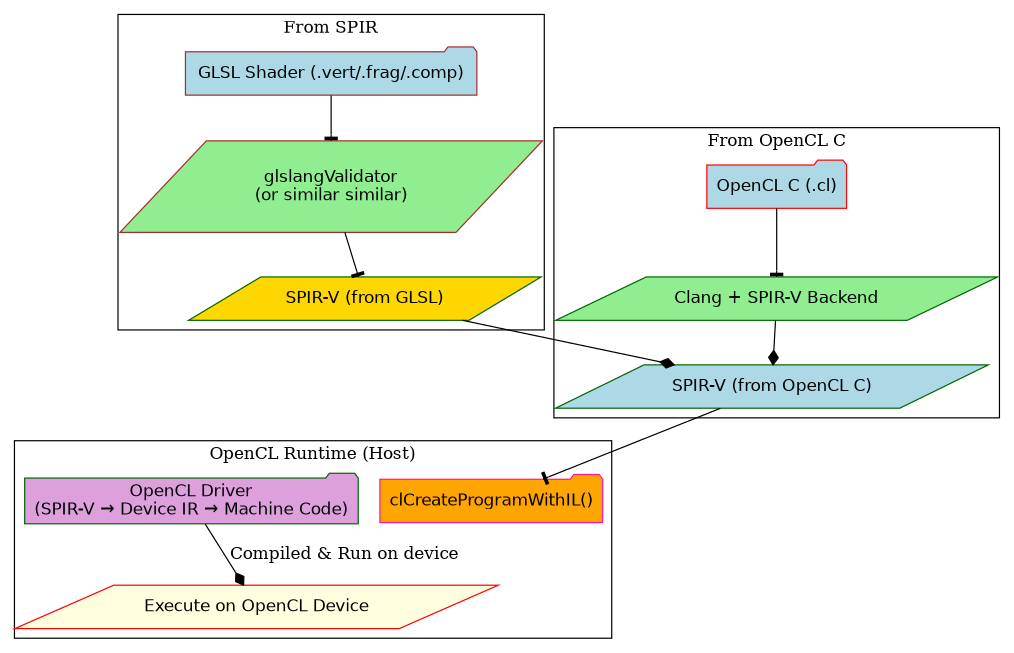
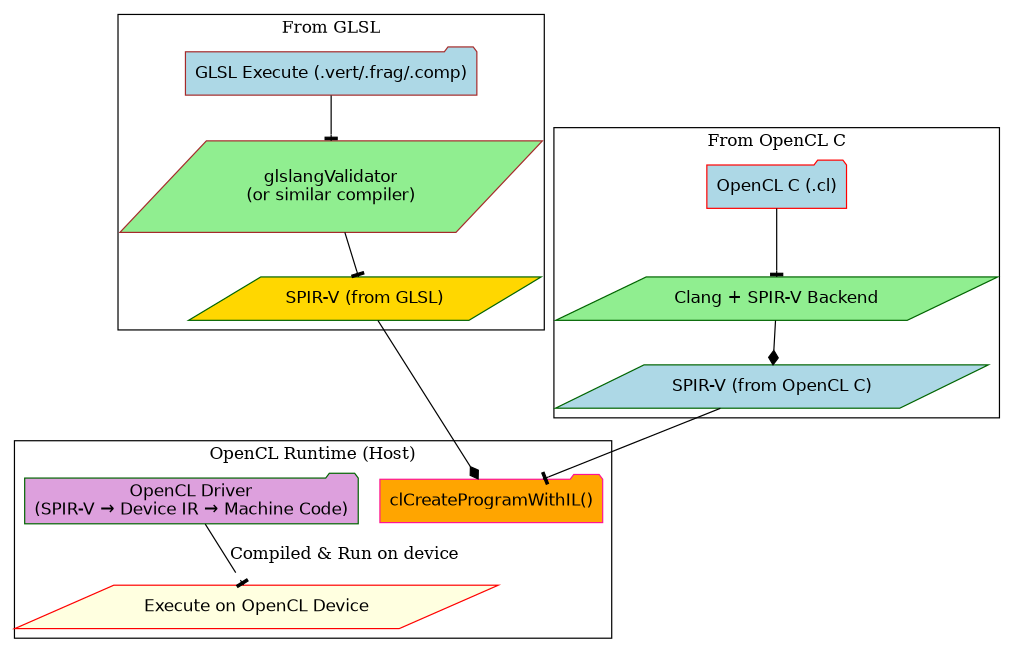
cluster "From SPIR": label "From SPIR" -> "From GLSL"
node "GLSL Shader (.vert/.frag/.comp)": label "GLSL Shader (.vert/.frag/.comp)" -> "GLSL Execute (.vert/.frag/.comp)"
node "glslangValidator (or similar similar)": label "glslangValidator (or similar similar)" -> "glslangValidator (or similar compiler)"
edge "SPIR-V (from GLSL)" -> "SPIR-V (from OpenCL C)": now "SPIR-V (from GLSL)" -> "clCreateProgramWithIL()"
edge "OpenCL Driver (SPIR-V → Device IR → Machine Code)" -> "Execute on OpenCL Device": arrowhead diamond -> tee
